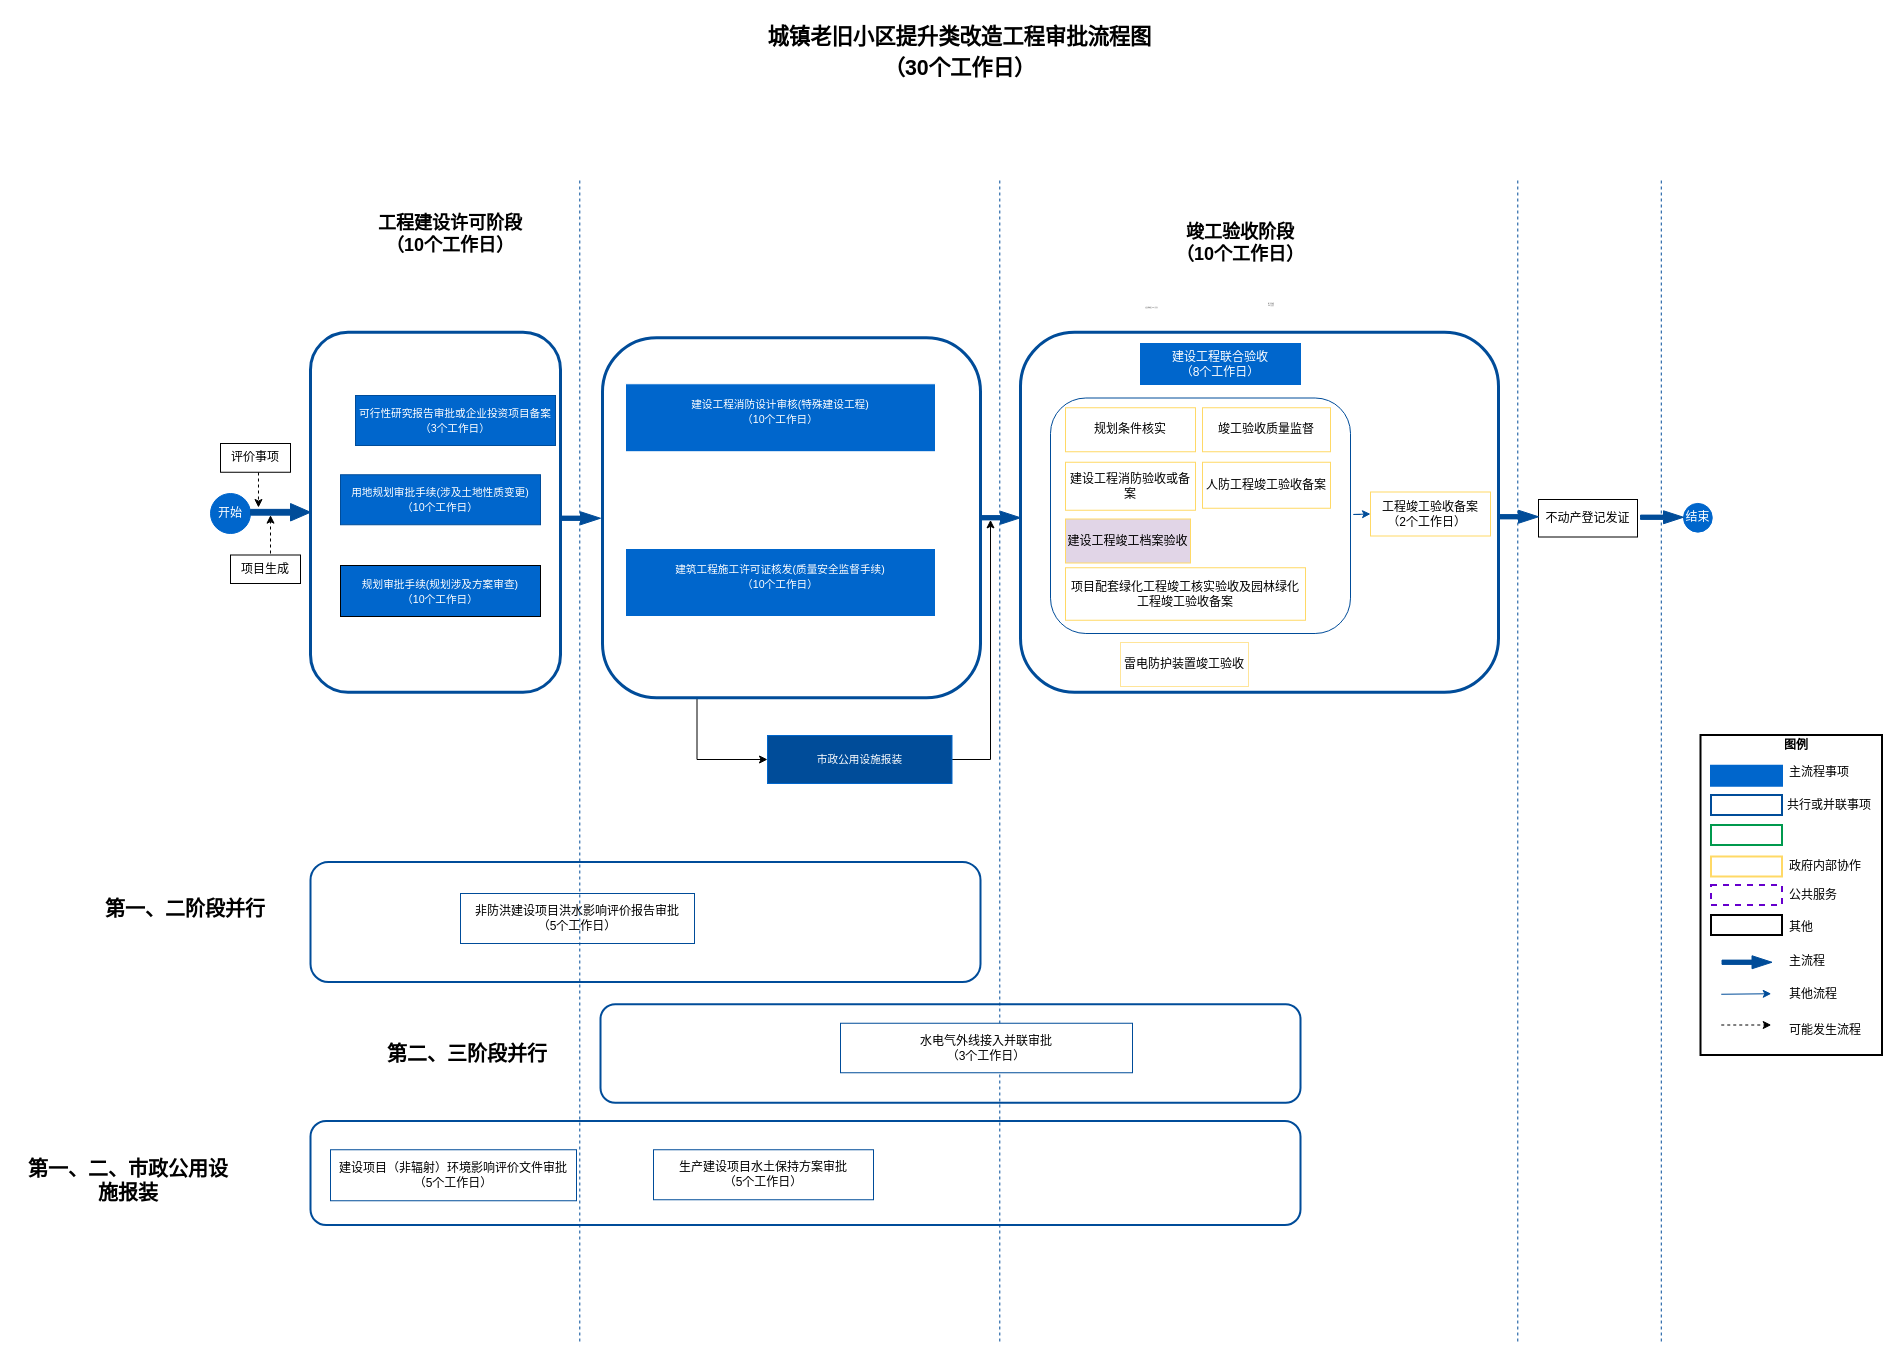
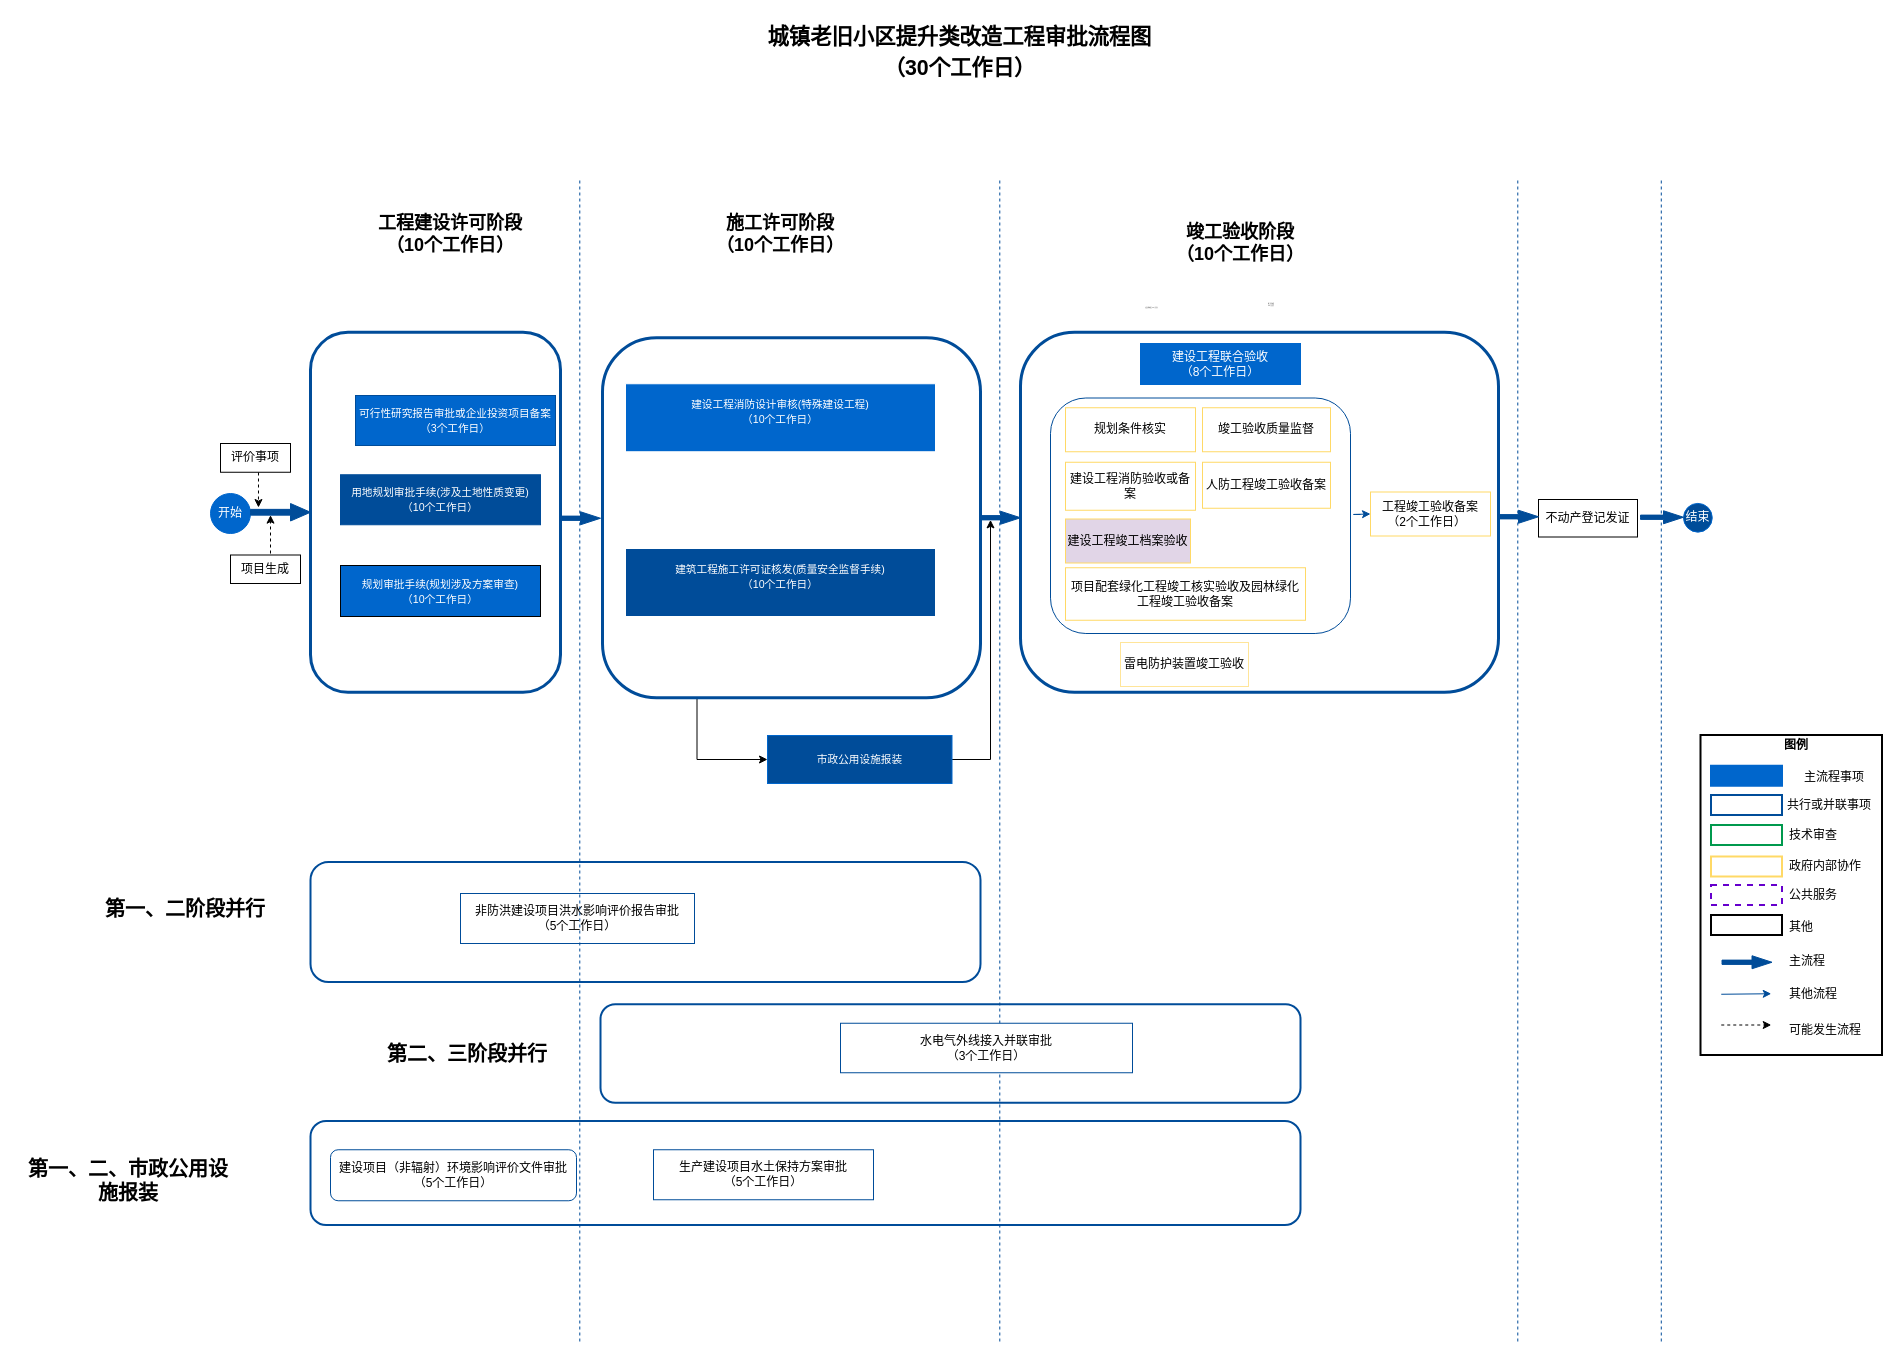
node "施工许可阶段（10个工作日）": added
node "用地规划审批手续(涉及土地性质变更) （10个工作日）": fillcolor #0066cc -> #004c99
node "结束": fillcolor #0066cc -> #004c99
node "建筑工程施工许可证核发(质量安全监督手续) （10个工作日）": fillcolor #0066cc -> #004c99
node "主流程事项": moved (1822, 773) -> (1837, 778)
node "技术审查": added
node "建设项目（非辐射）环境影响评价文件审批 （5个工作日）": shape rectangle -> rounded rectangle
